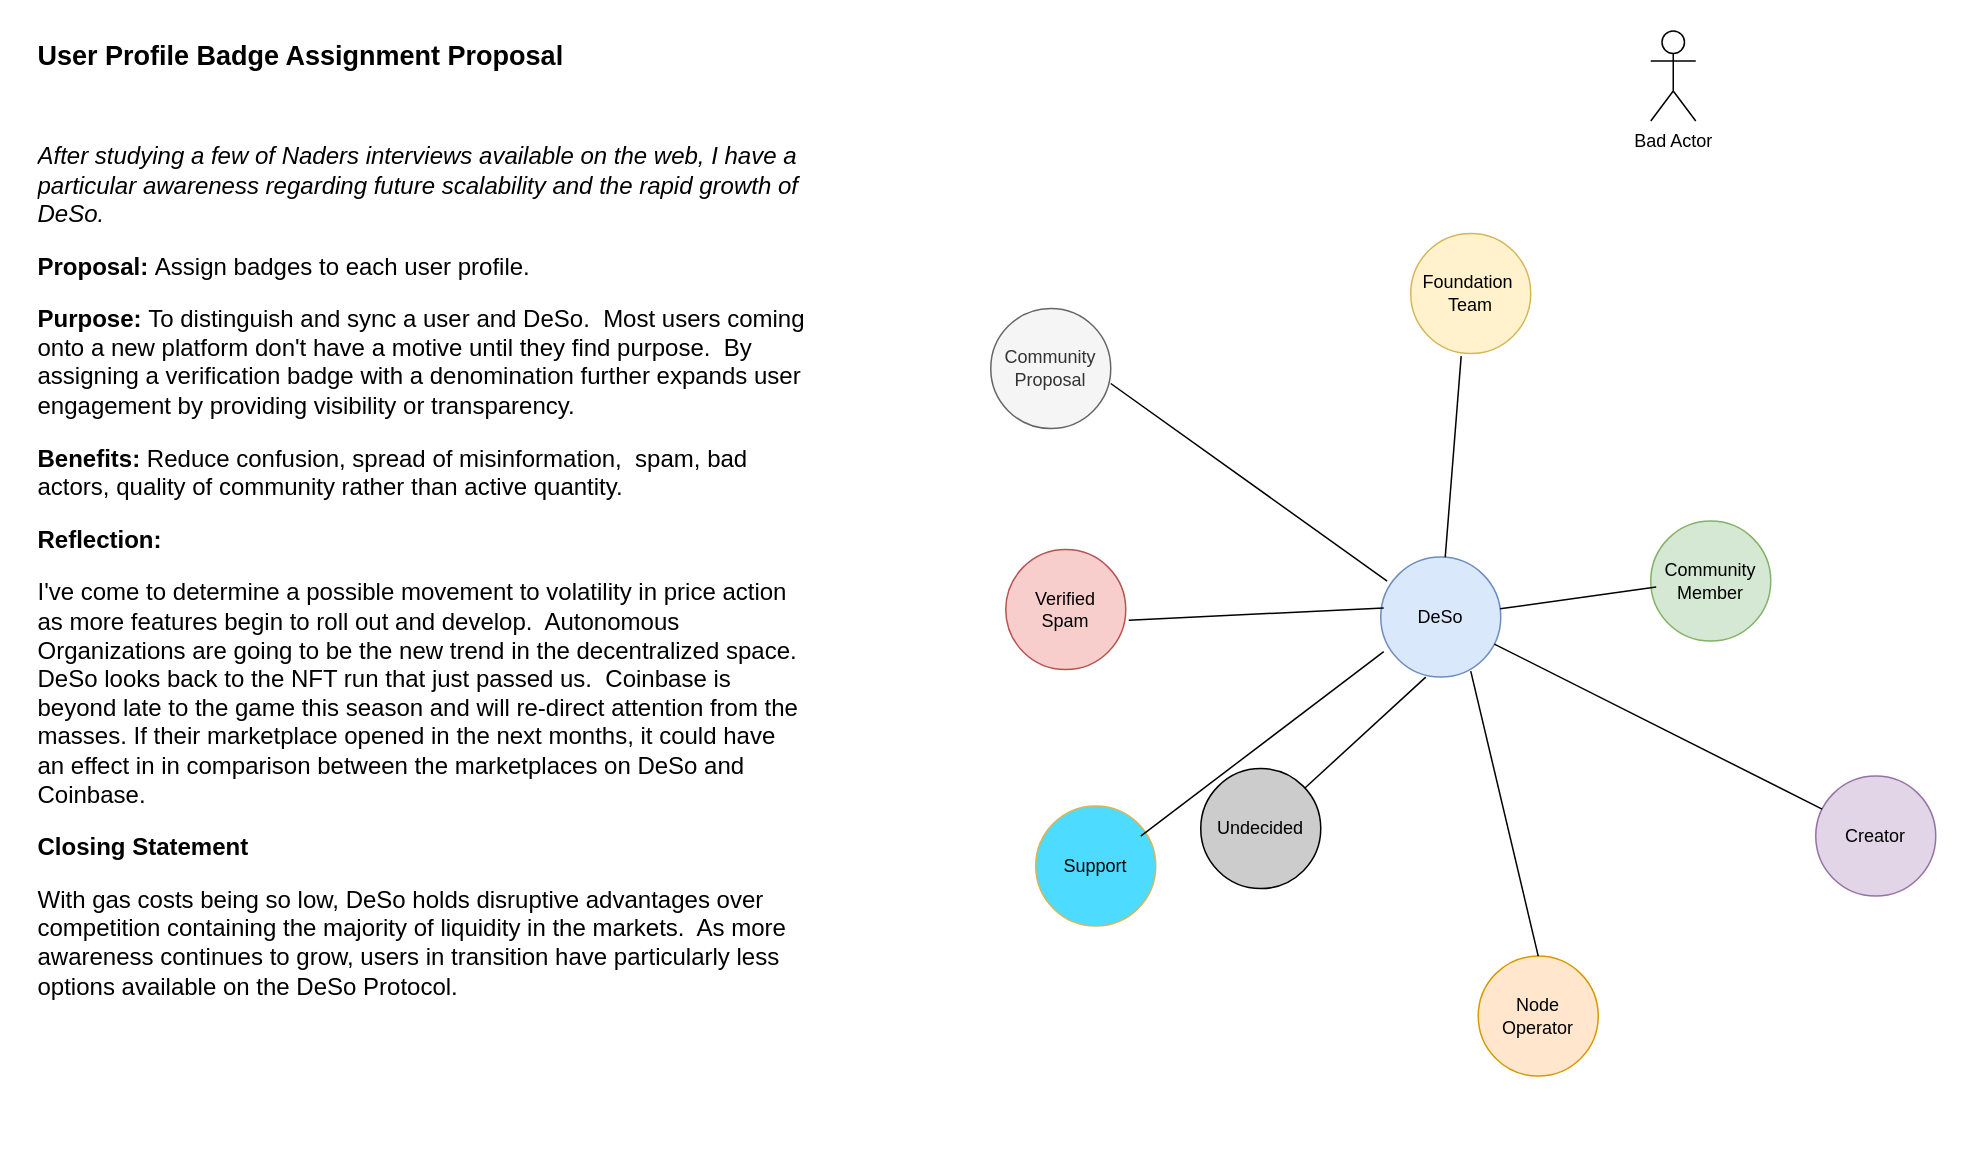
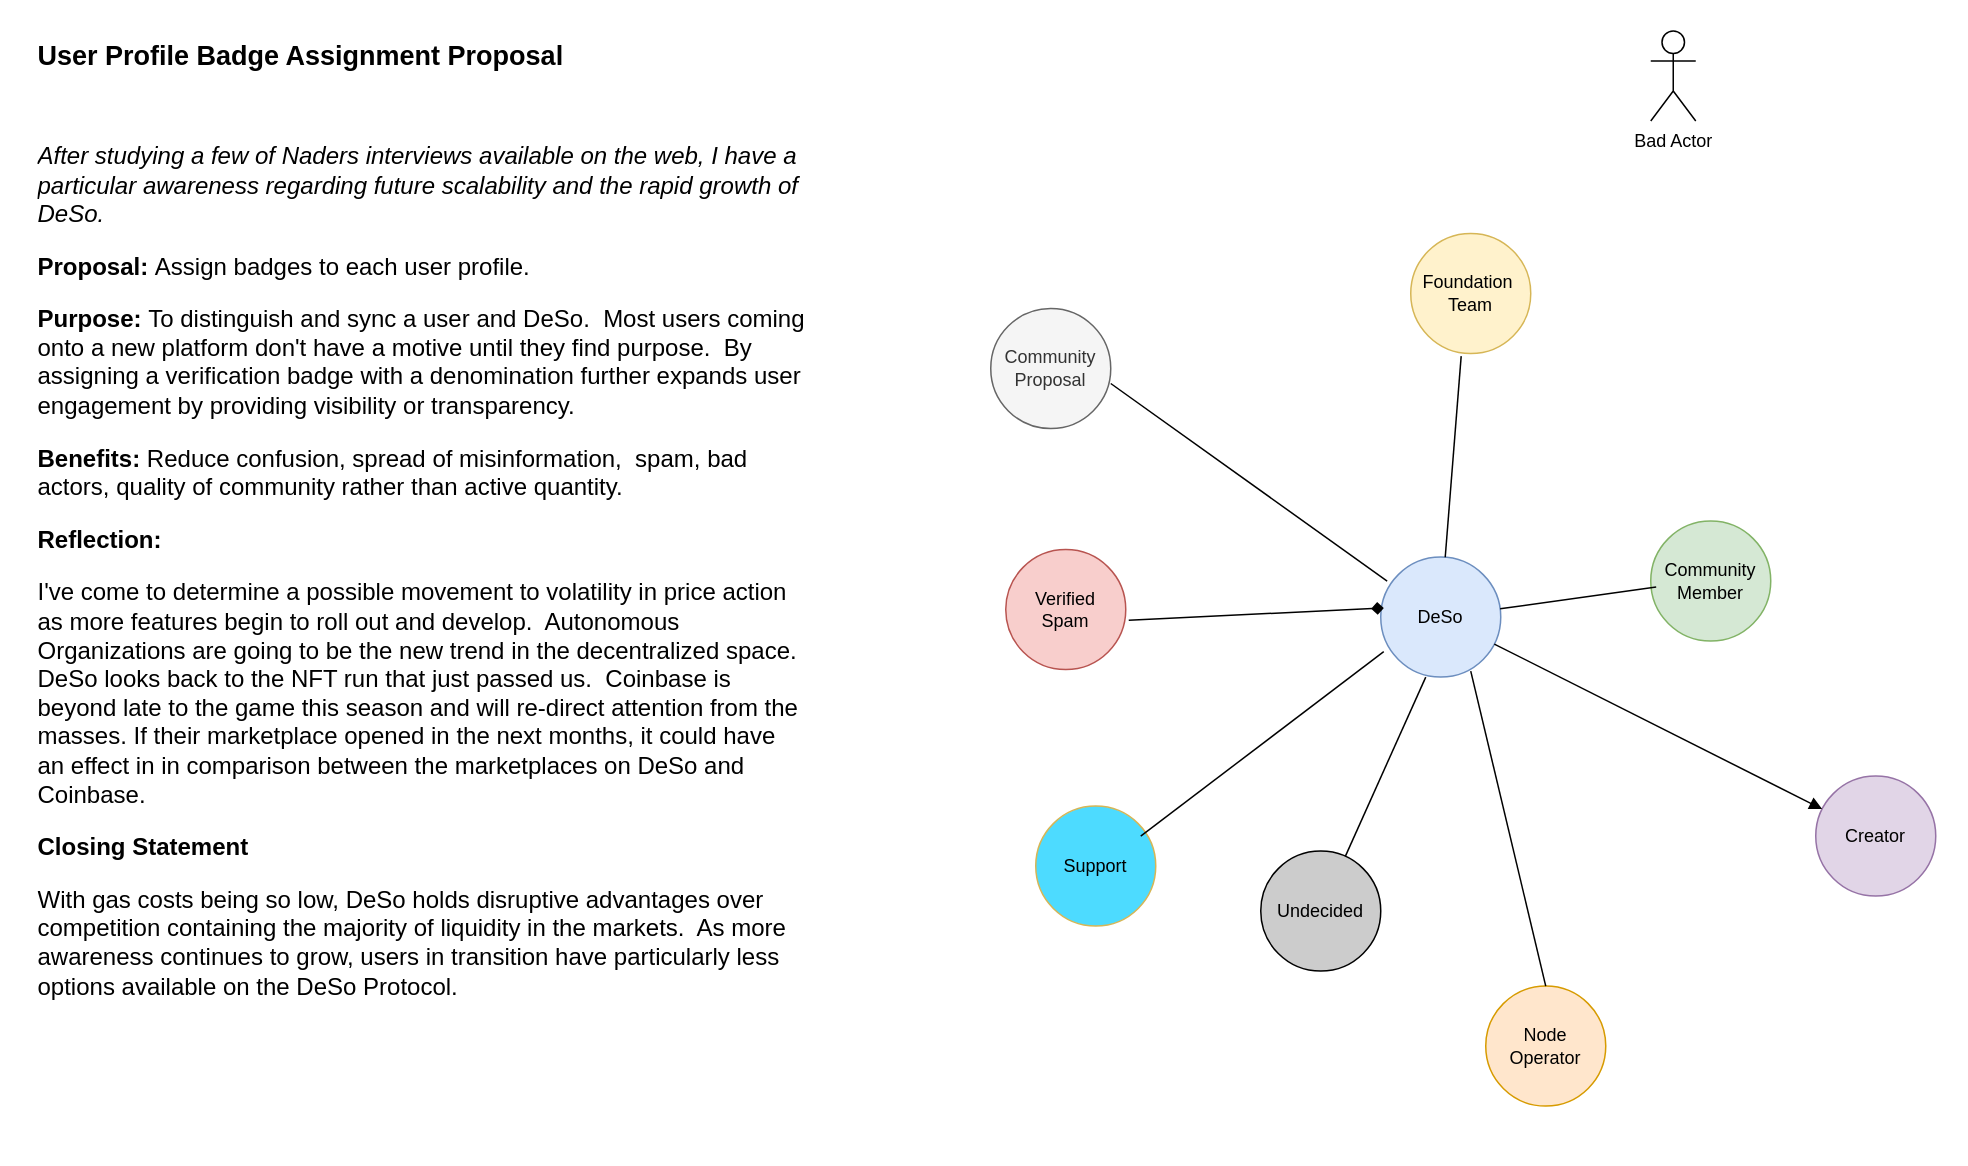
edge "Verified Spam" -- "DeSo": arrowhead none -> diamond
edge "DeSo" -- "Creator": arrowhead none -> block
node "Undecided": moved (1261, 828) -> (1321, 911)
node "Node Operator": moved (1538, 1016) -> (1546, 1046)
